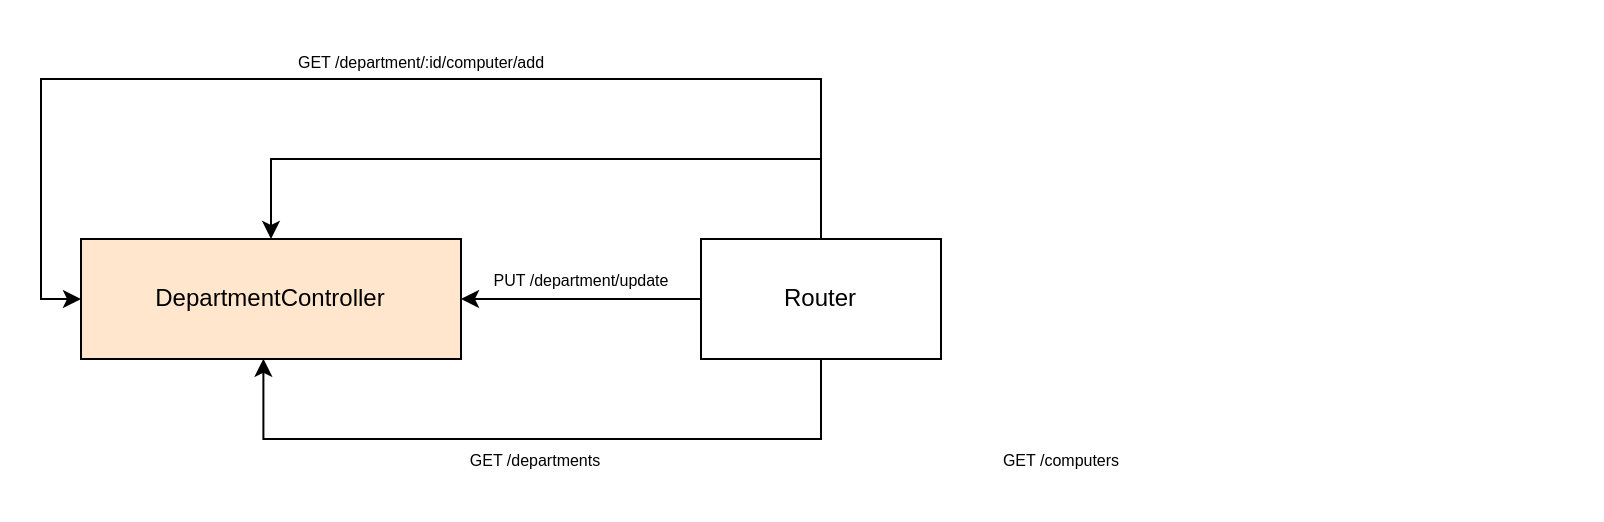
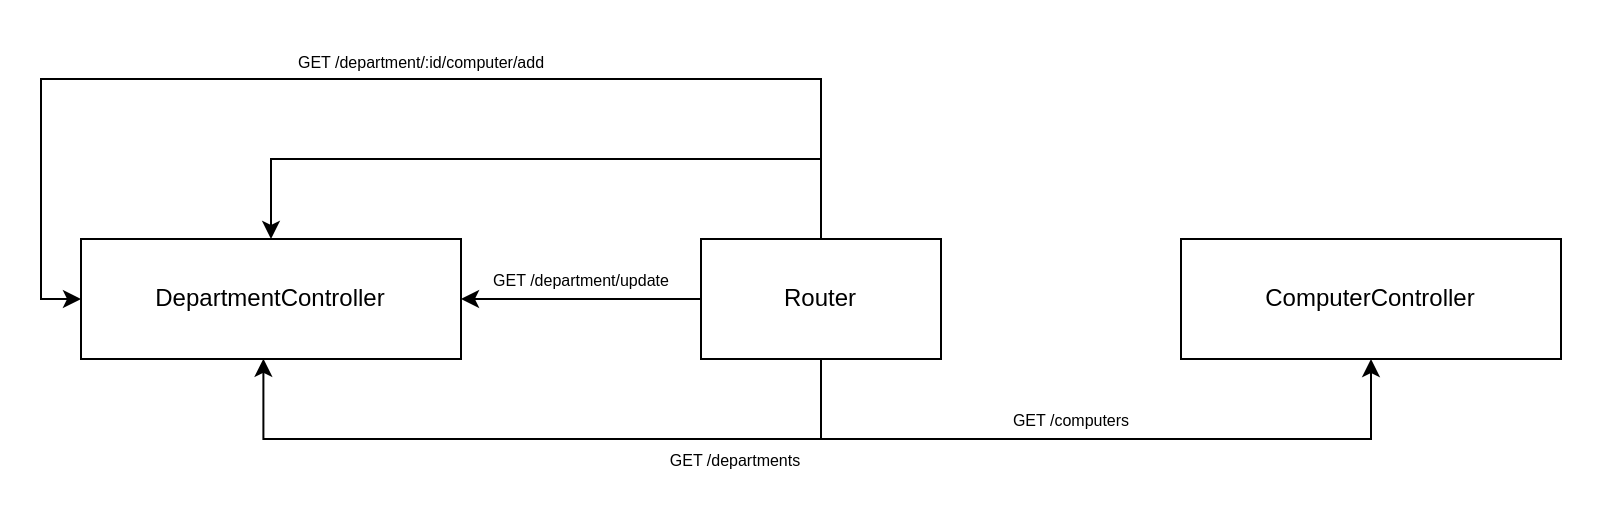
node "PUT /department/update": label "PUT /department/update" -> "GET /department/update"
node "DepartmentController": fillcolor #ffe6cc -> #ffffff
node "ComputerController": added
edge "Router" -> "ComputerController": added
node "GET /departments": moved (535, 459) -> (735, 459)
node "GET /computers": moved (1061, 459) -> (1071, 419)
